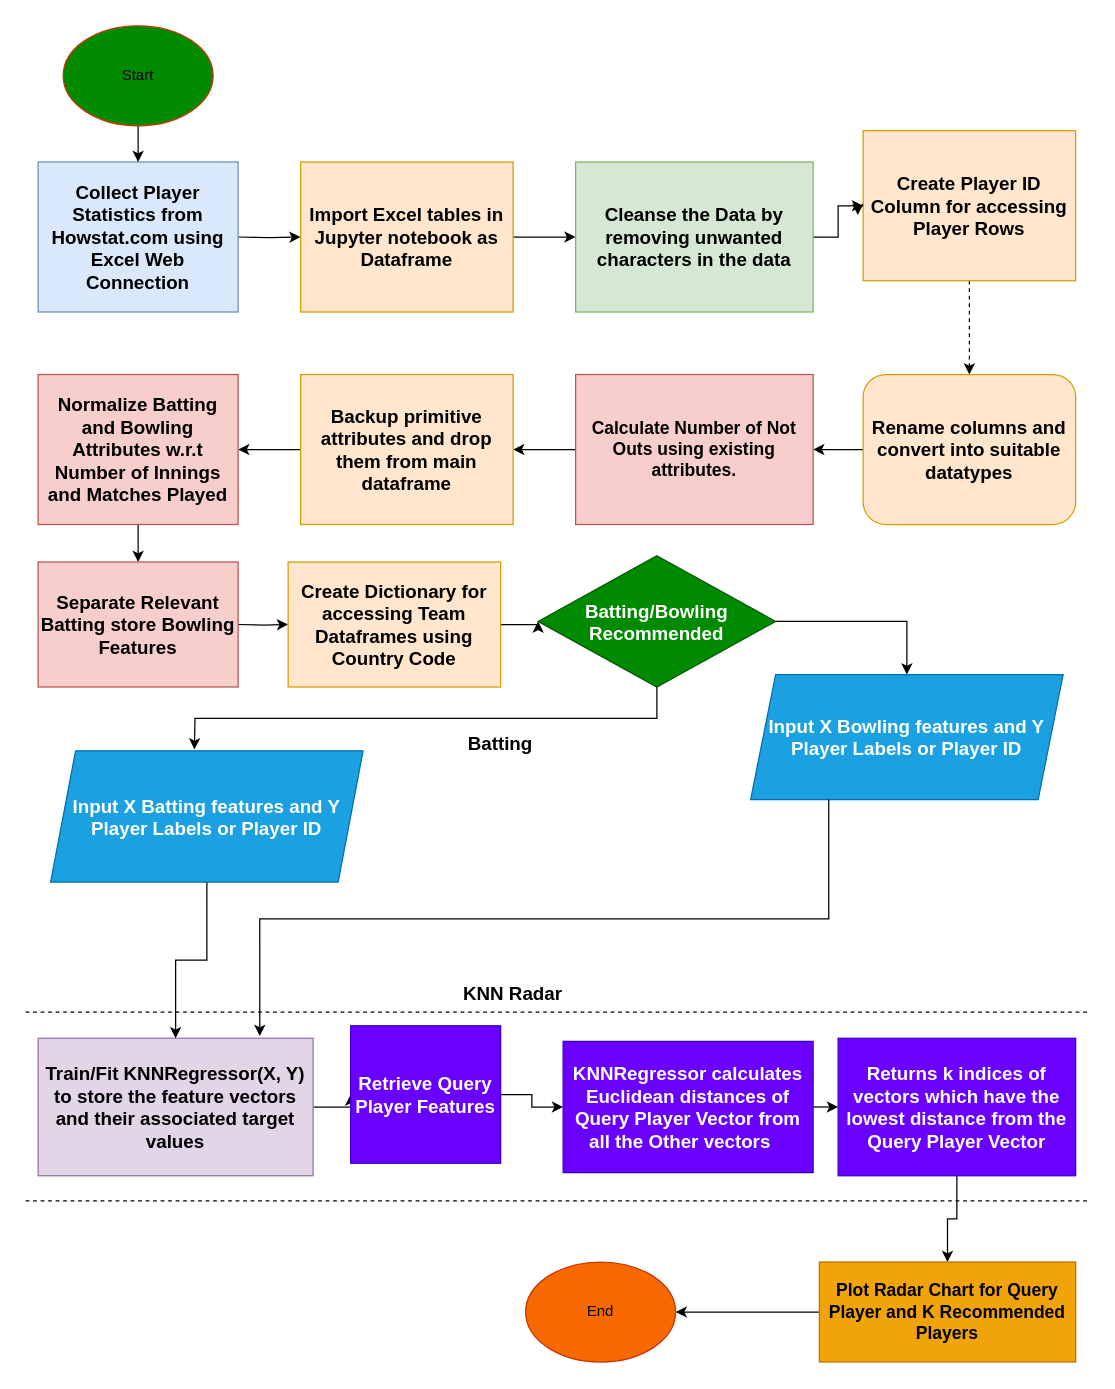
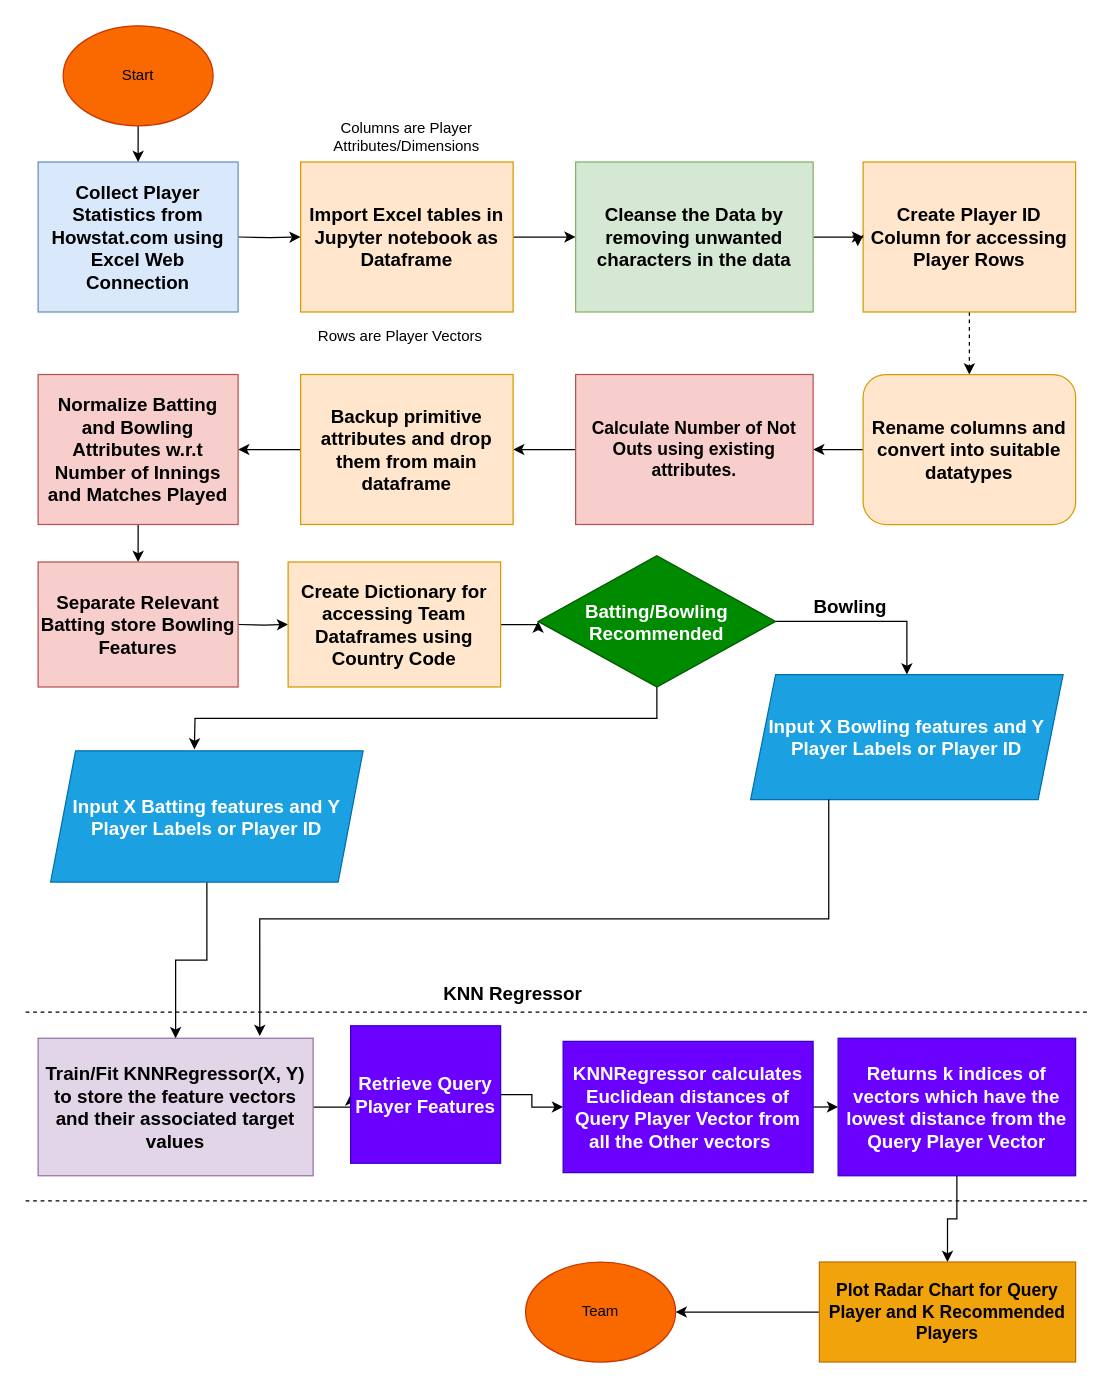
node "Start": fillcolor #008a00 -> #fa6800
node "Columns are Player Attributes/Dimensions": added
node "Create Player ID Column for accessing Player Rows": moved (969, 206) -> (969, 237)
node "Rows are Player Vectors": added
node "Bowling": added
node "Batting": removed
node "KNN Radar": label "KNN Radar" -> "KNN Regressor"
node "End": label "End" -> "Team"
